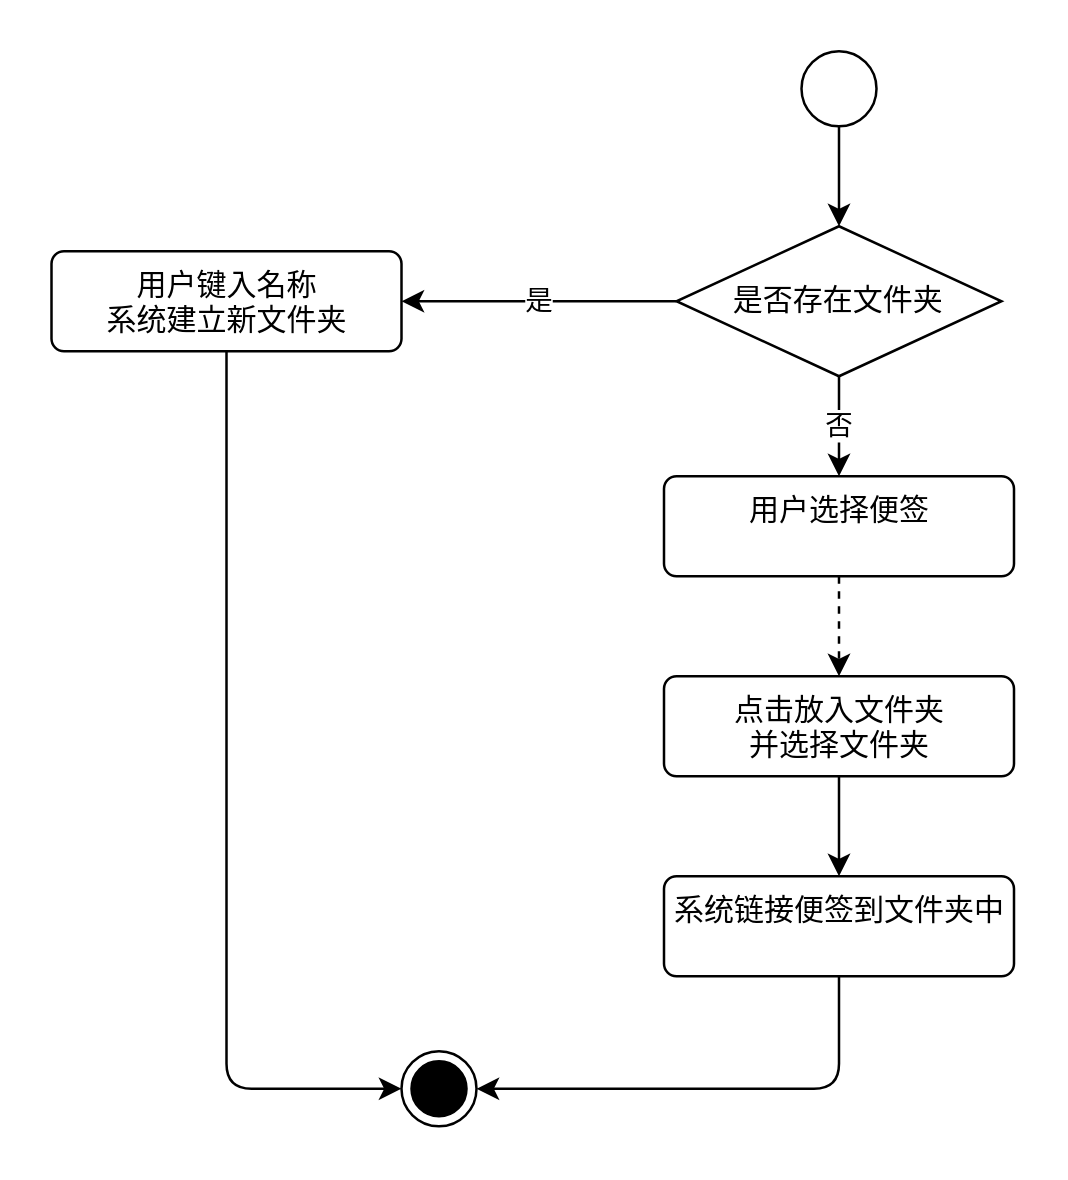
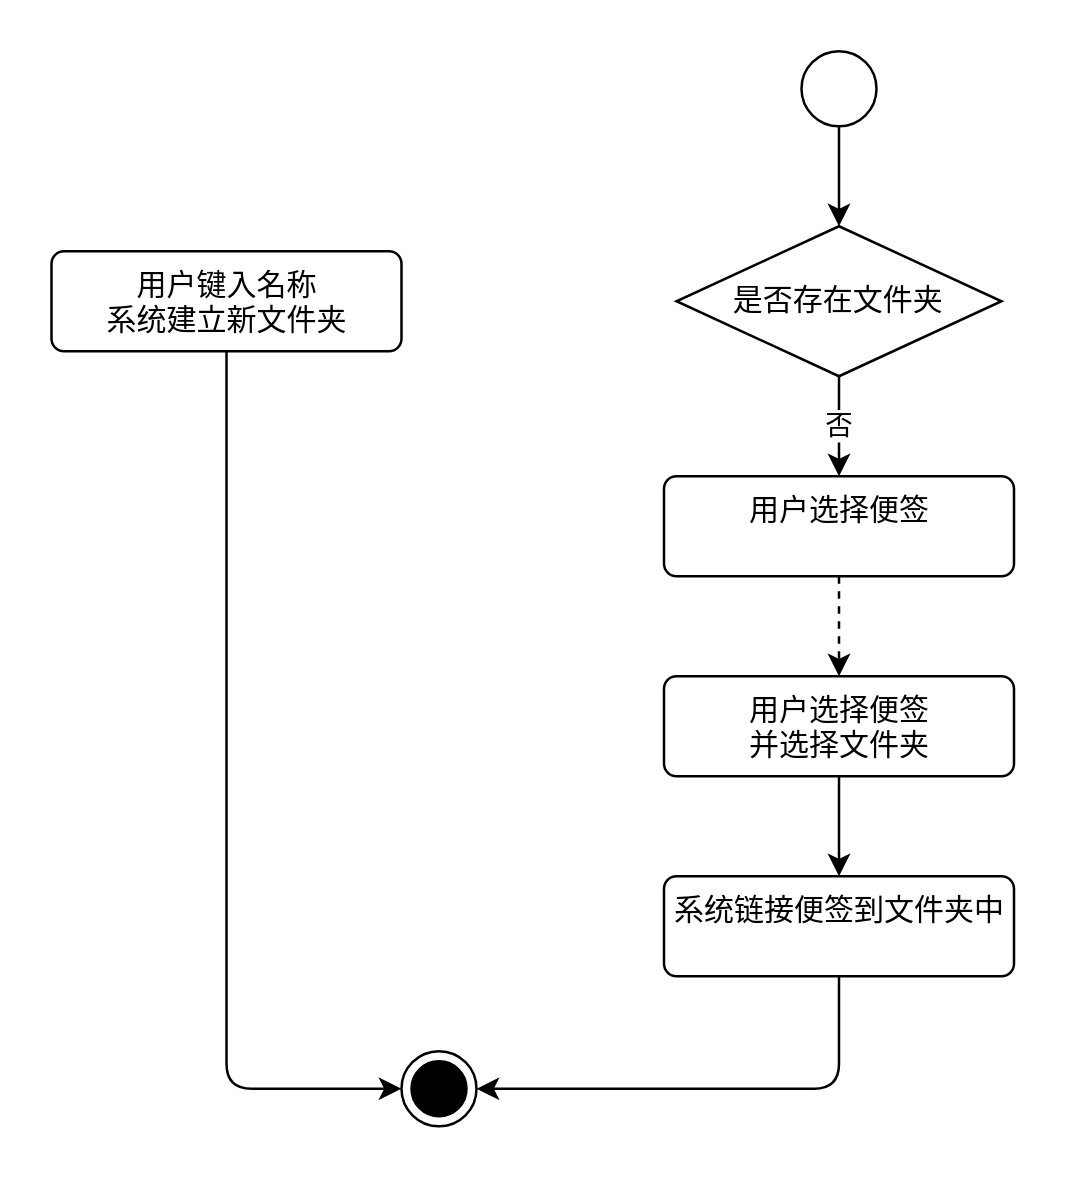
edge "是否存在文件夹" -> "用户键入名称 系统建立新文件夹": removed, label "是"
node "点击放入文件夹 并选择文件夹": label "点击放入文件夹 并选择文件夹" -> "用户选择便签 并选择文件夹"
